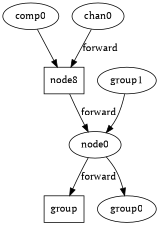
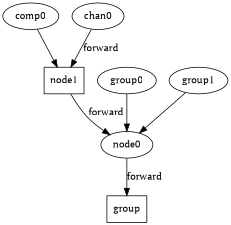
node "node8": label "node8" -> "node1"
edge "node0" -> "group0": reversed
